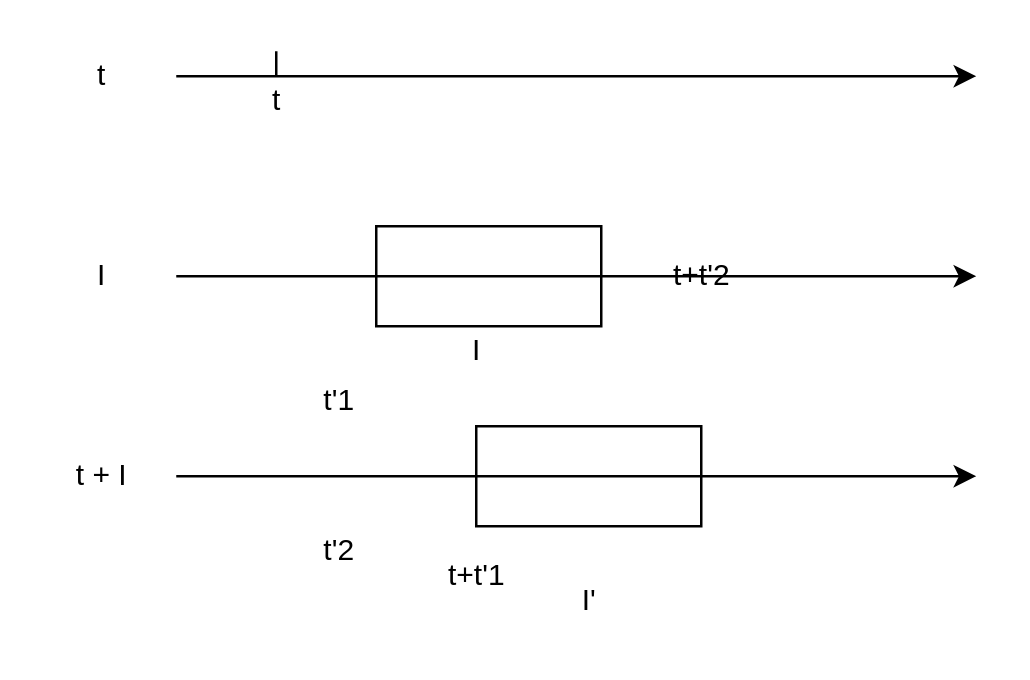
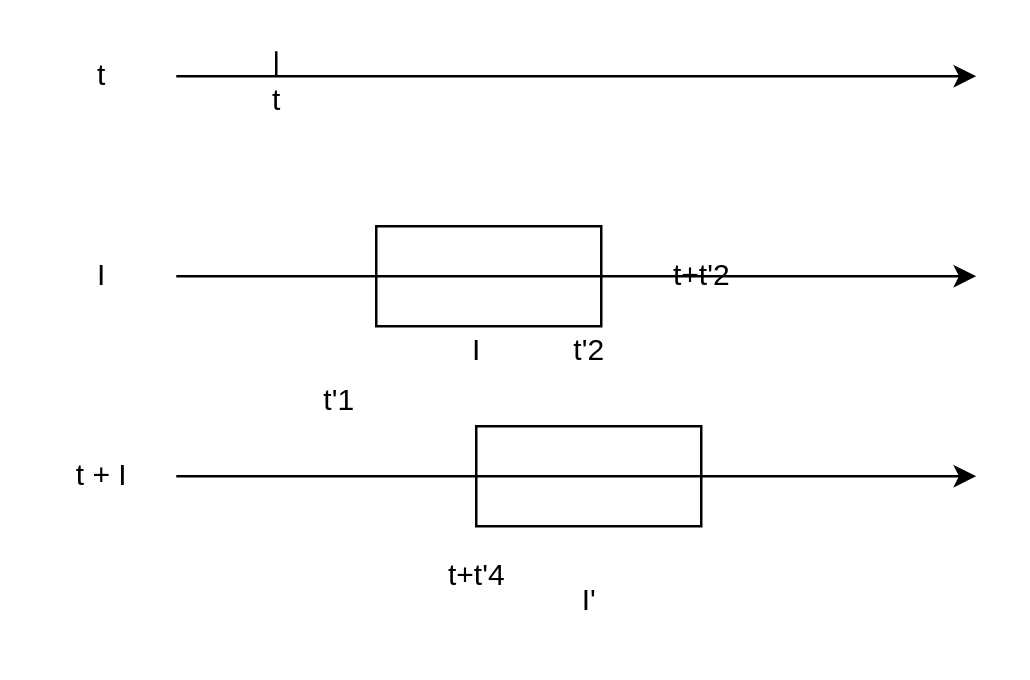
node "t'2": moved (339, 551) -> (589, 351)
node "t+t'1": label "t+t'1" -> "t+t'4"
